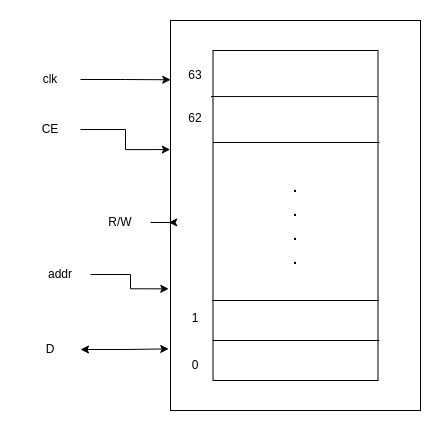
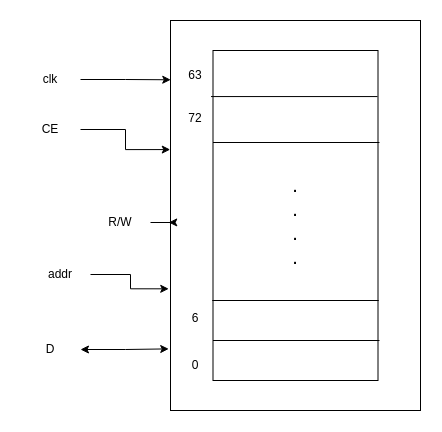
node "62": label "62" -> "72"
node "1": label "1" -> "6"
